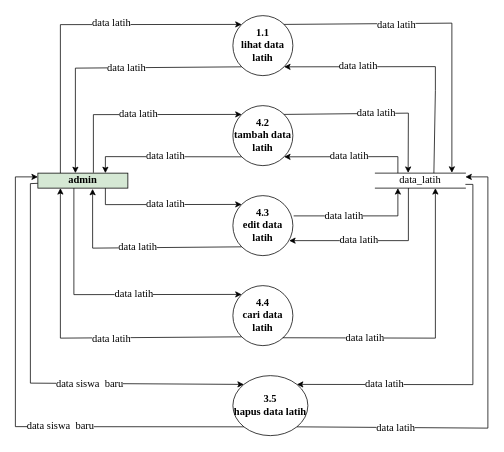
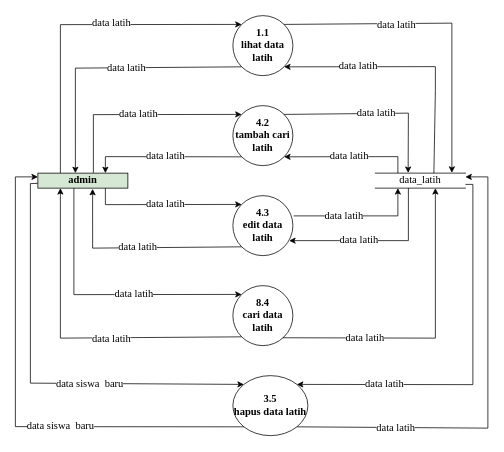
node "4.2tambah data latih": label "4.2tambah data latih" -> "4.2tambah cari latih"
node "4.4cari data latih": label "4.4cari data latih" -> "8.4cari data latih"
